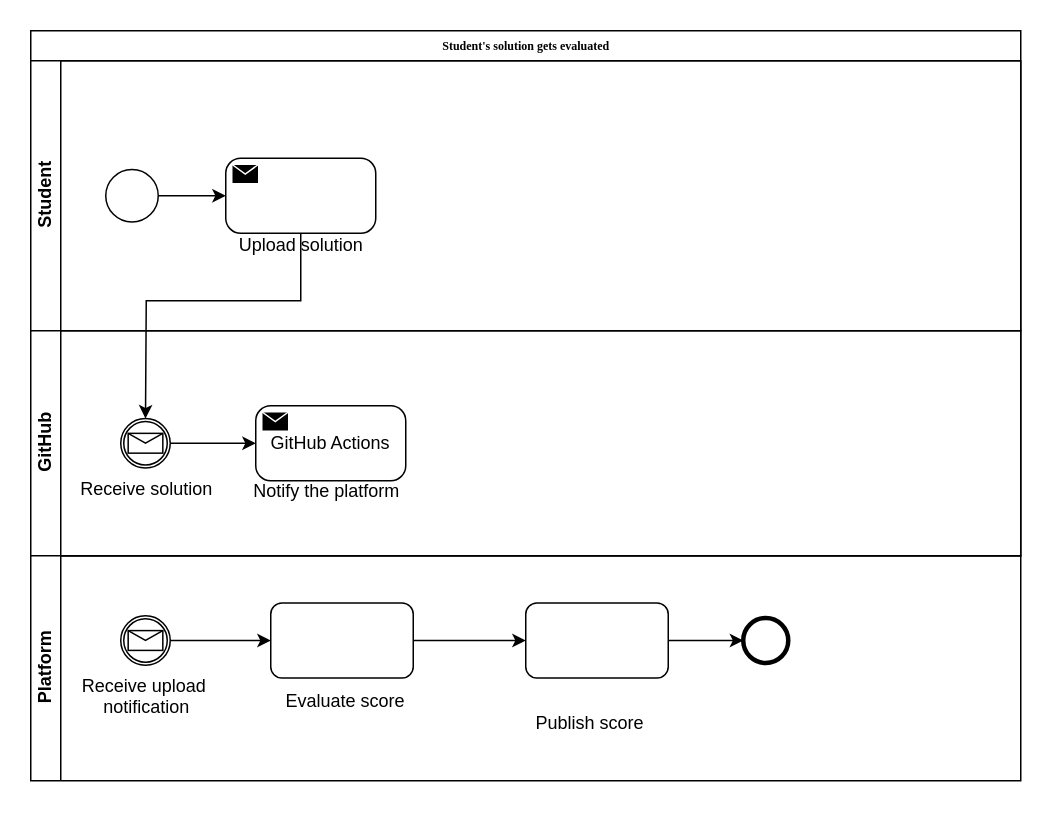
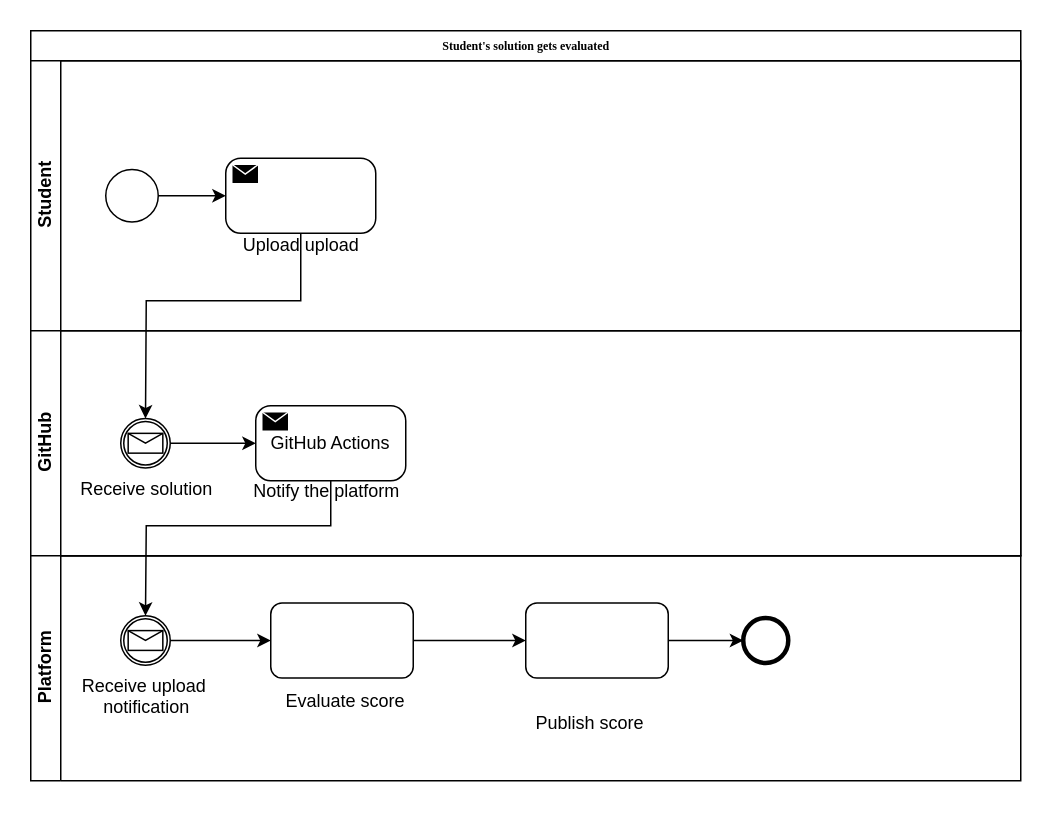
node "Upload solution": label "Upload solution" -> "Upload upload"
edge "GitHub Actions" -> "Receive upload notification": added
